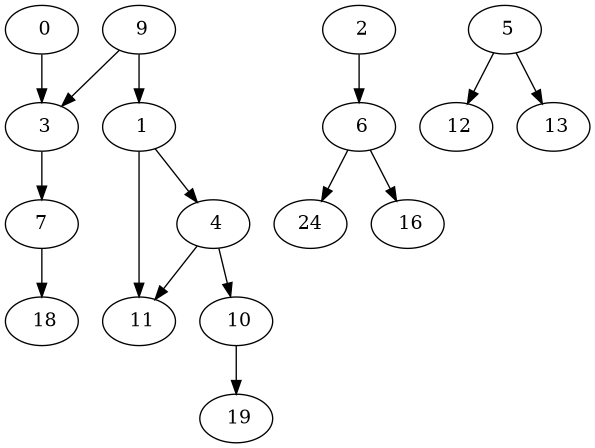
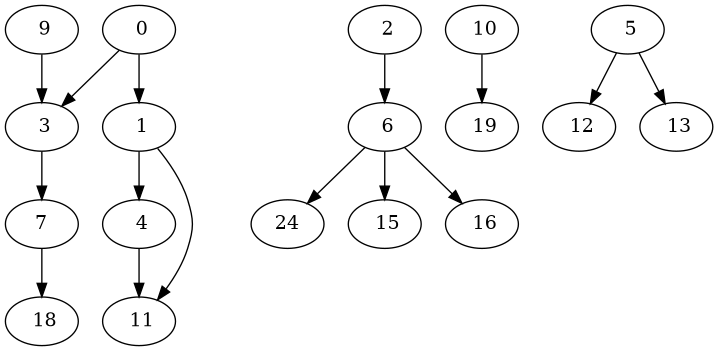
edge "9" -> "1": now "0" -> "1"
node "15": added
edge "4" -> "10": removed
